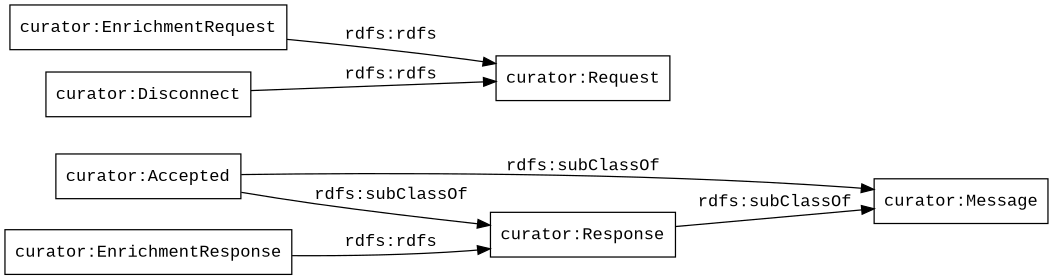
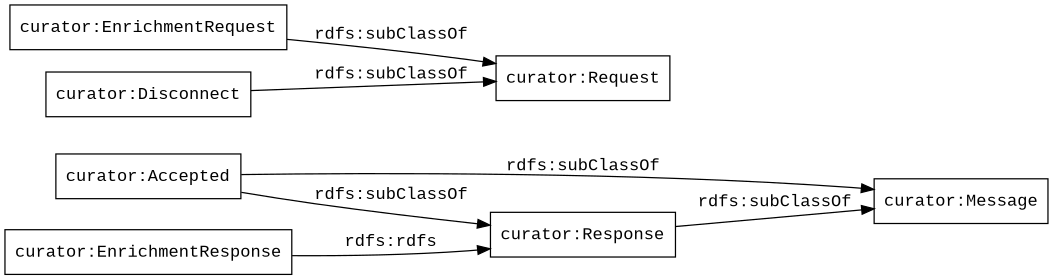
edge "curator:EnrichmentRequest" -> "curator:Request": label "rdfs:rdfs" -> "rdfs:subClassOf"
edge "curator:Disconnect" -> "curator:Request": label "rdfs:rdfs" -> "rdfs:subClassOf"
